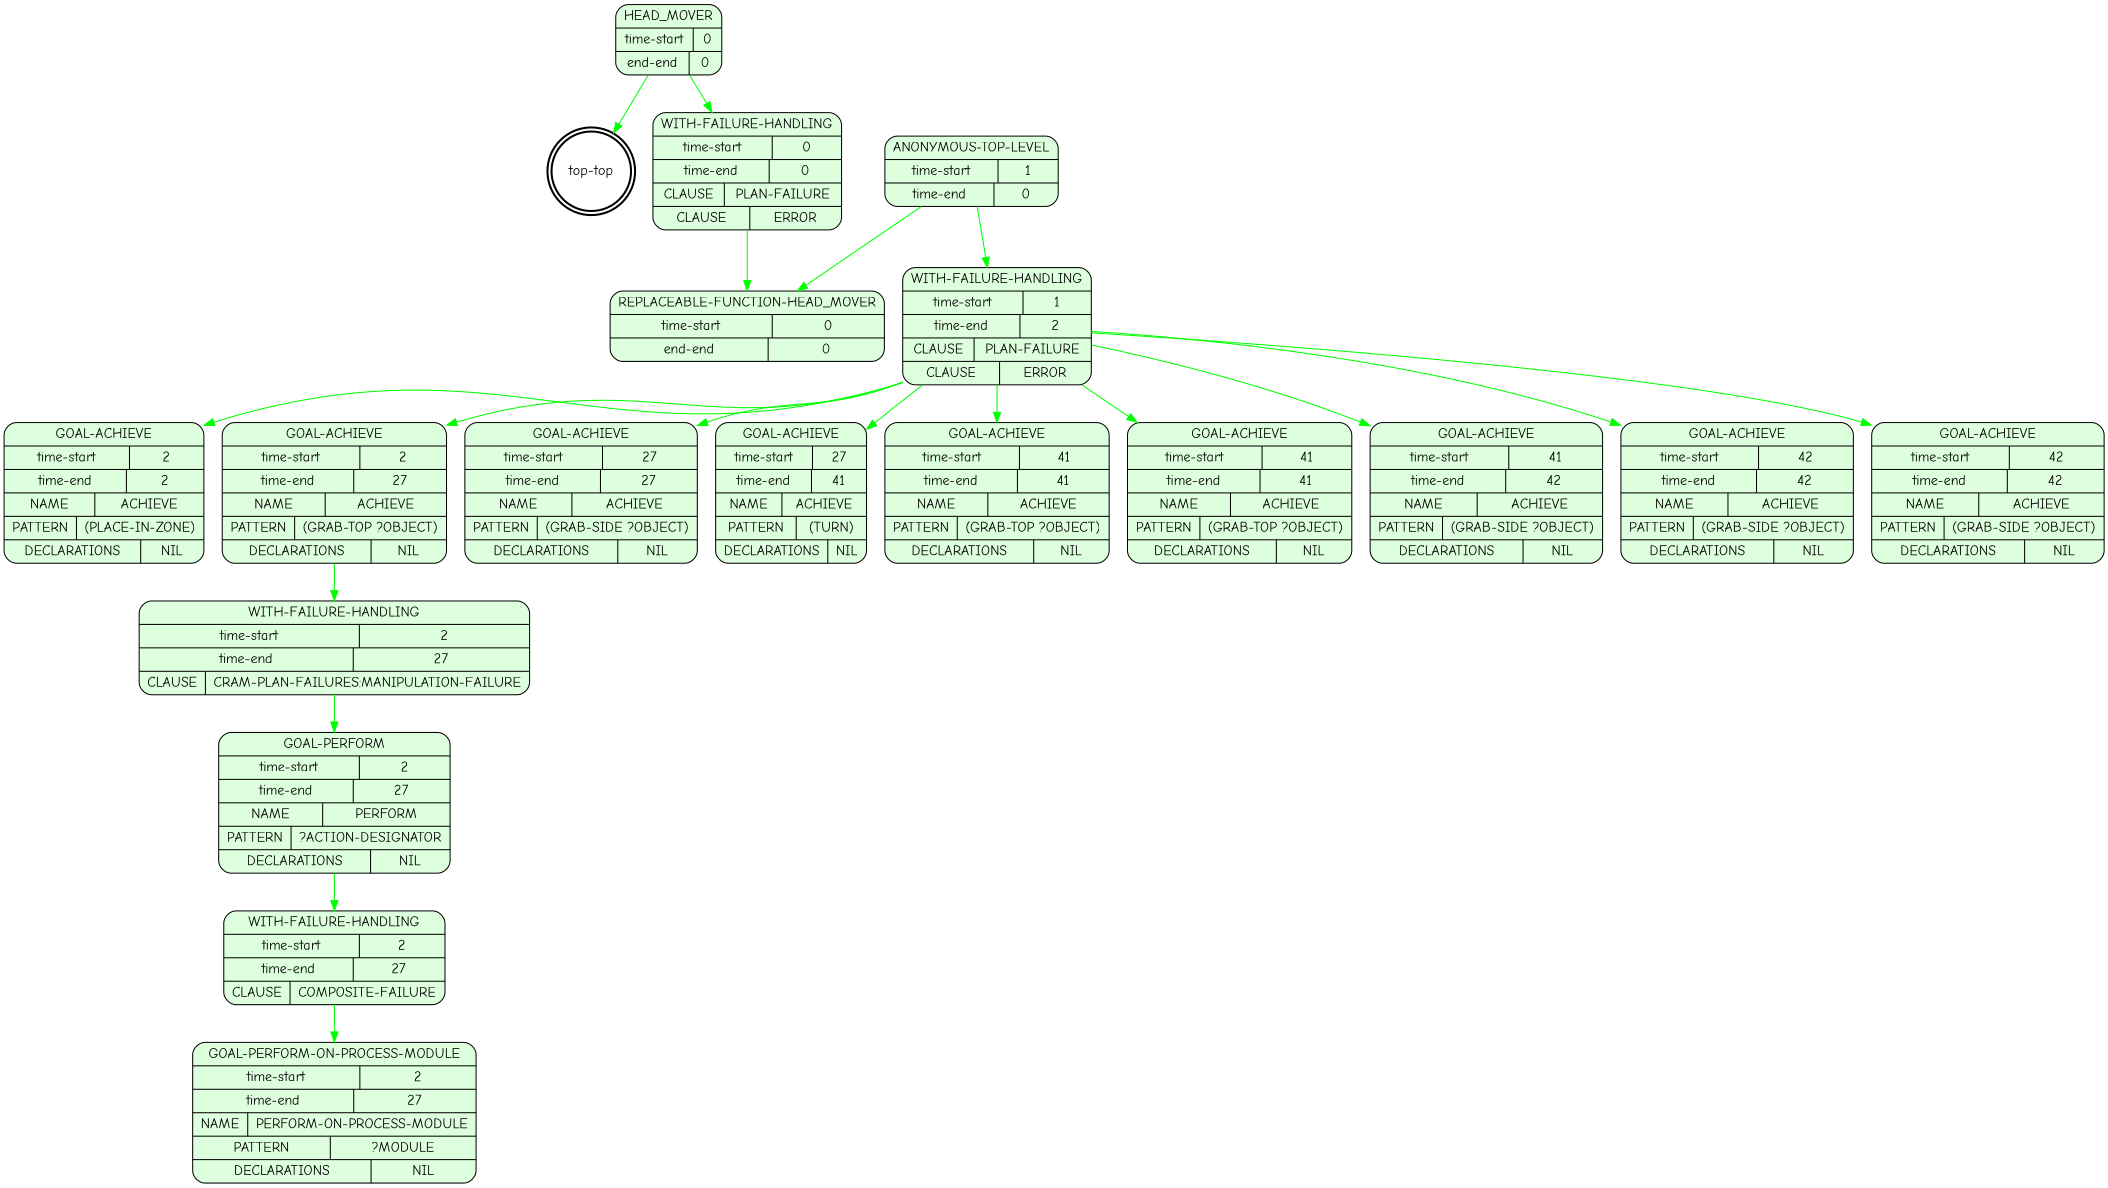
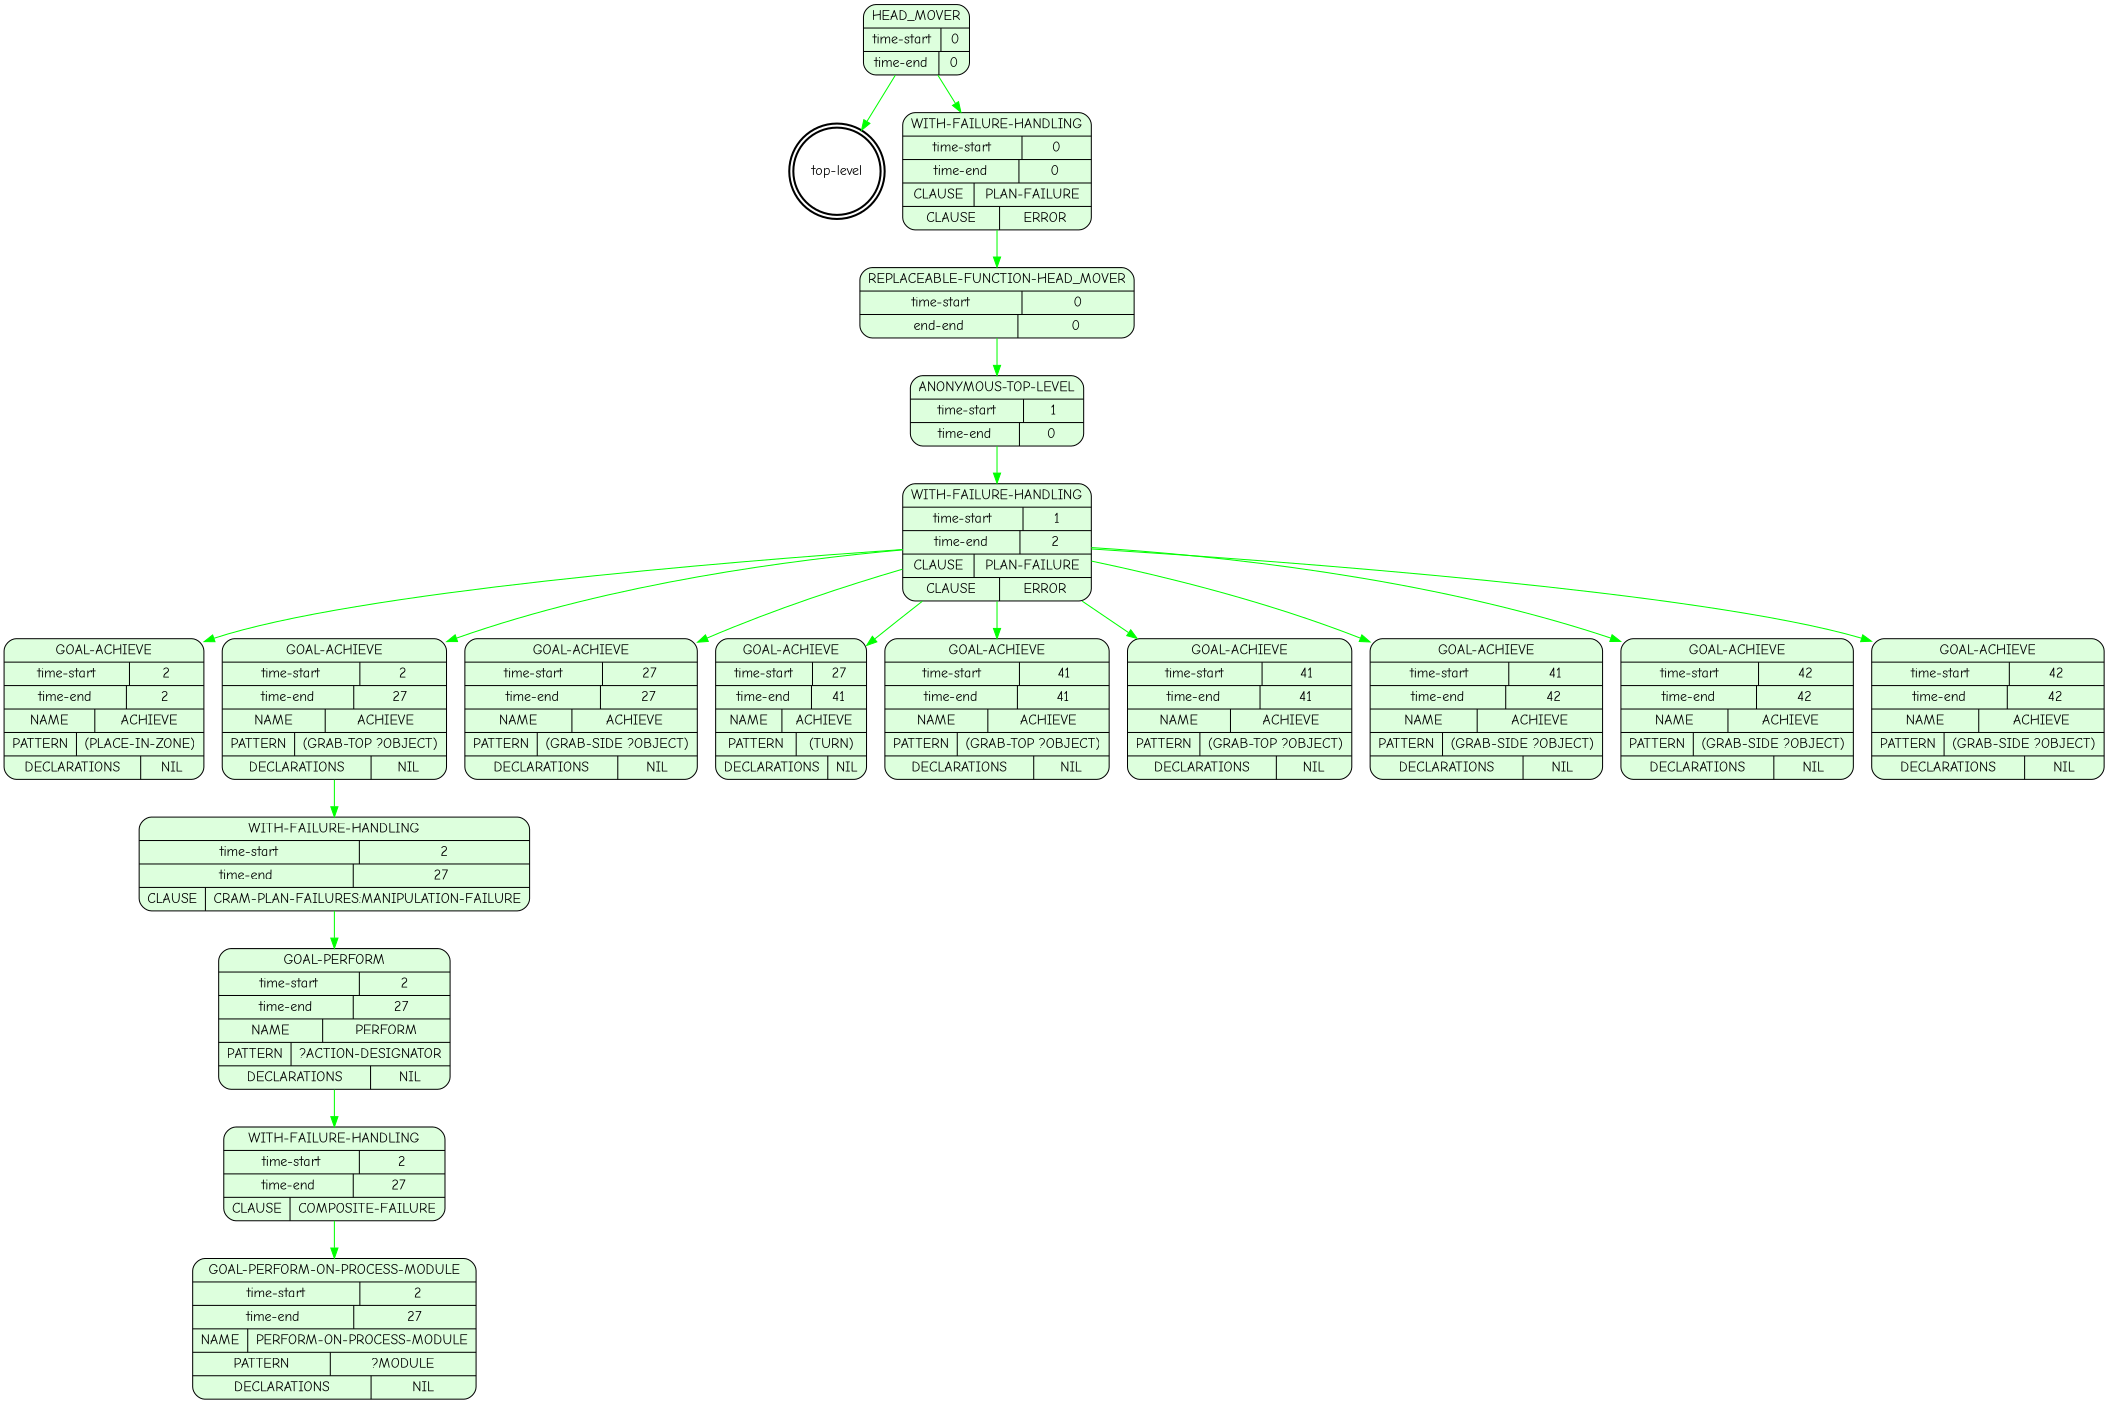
node "HEAD_MOVER": text "end-end" -> "time-end"
node "top-top": label "top-top" -> "top-level"
edge "ANONYMOUS-TOP-LEVEL" -> "REPLACEABLE-FUNCTION-HEAD_MOVER": reversed
